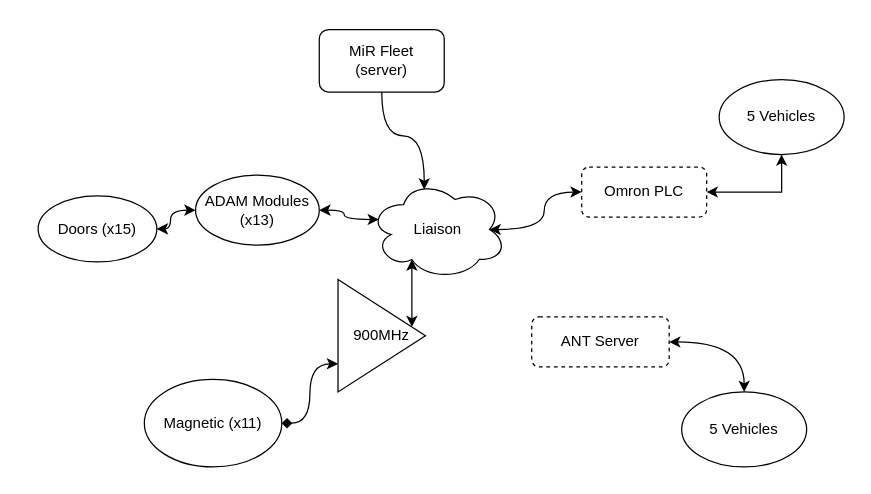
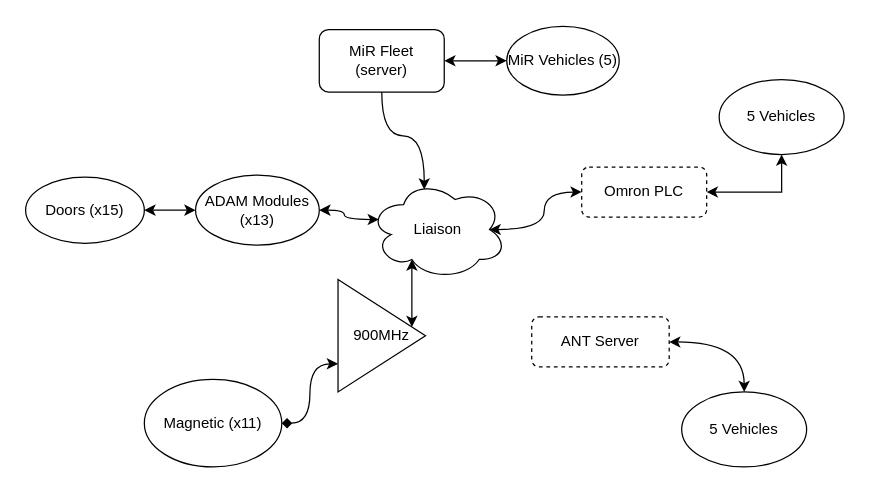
edge "MiR Fleet (server)" -- "MiR Vehicles (5)": added
node "MiR Vehicles (5)": added
node "Doors (x15)": moved (98, 229) -> (85, 210)
